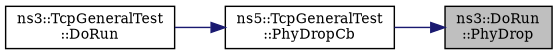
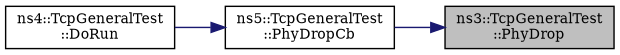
node "ns3::TcpGeneralTest ::DoRun": label "ns3::TcpGeneralTest ::DoRun" -> "ns4::TcpGeneralTest ::DoRun"
node "ns3::DoRun ::PhyDrop": label "ns3::DoRun ::PhyDrop" -> "ns3::TcpGeneralTest ::PhyDrop"
